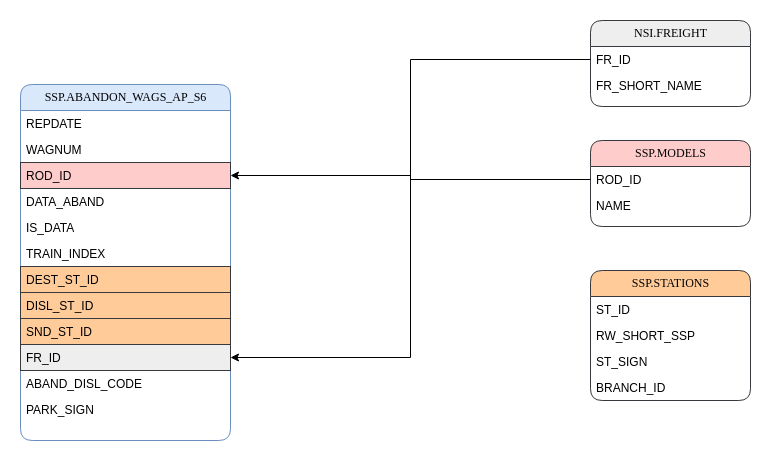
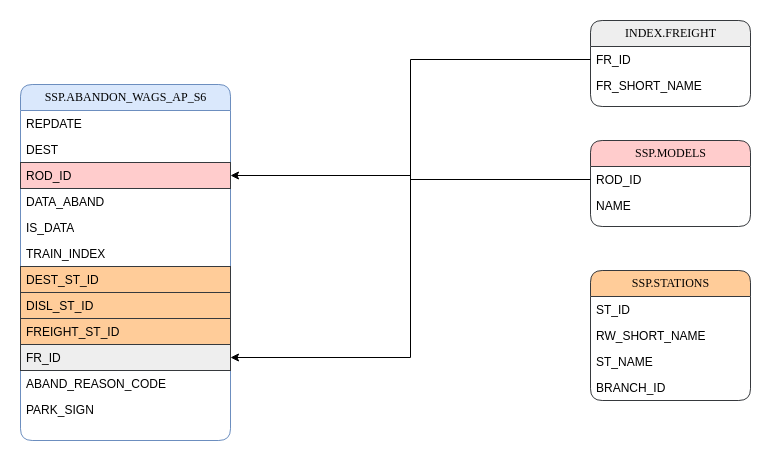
node "NSI.FREIGHT": label "NSI.FREIGHT" -> "INDEX.FREIGHT"
node "WAGNUM": label "WAGNUM" -> "DEST"
node "SND_ST_ID": label "SND_ST_ID" -> "FREIGHT_ST_ID"
node "RW_SHORT_SSP": label "RW_SHORT_SSP" -> "RW_SHORT_NAME"
node "ST_SIGN": label "ST_SIGN" -> "ST_NAME"
node "ABAND_DISL_CODE": label "ABAND_DISL_CODE" -> "ABAND_REASON_CODE"
